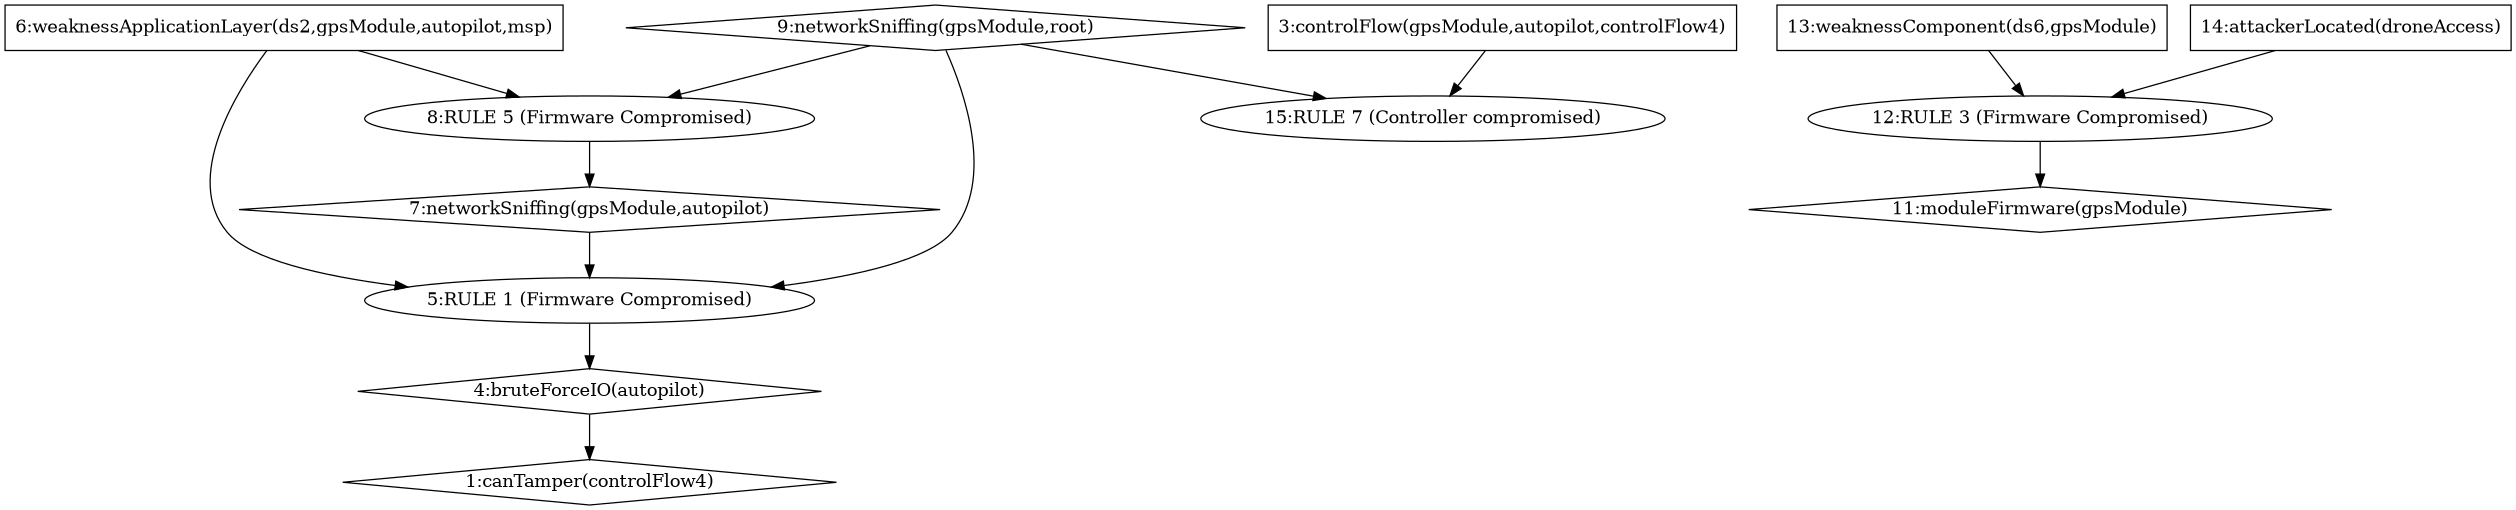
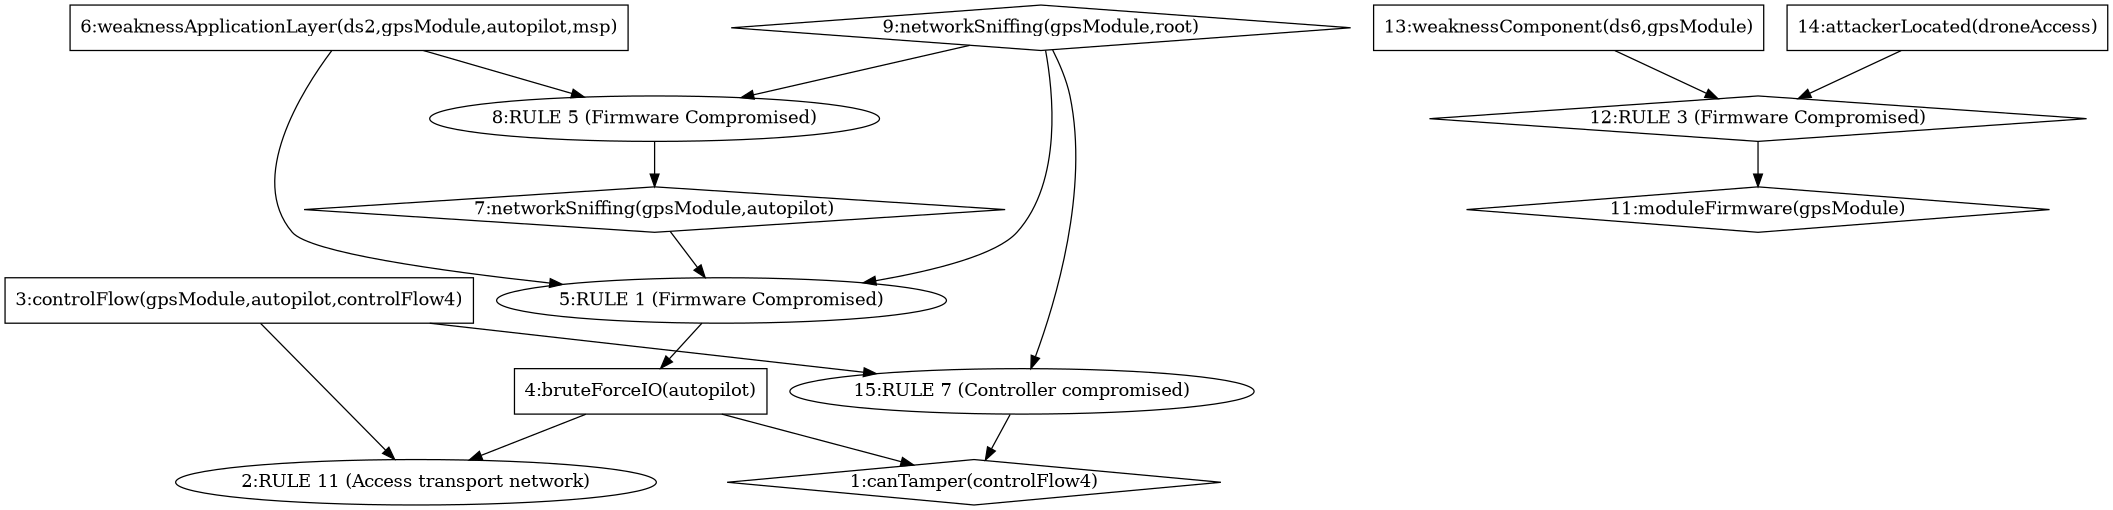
node "12:RULE 3 (Firmware Compromised)": shape ellipse -> diamond
node "4:bruteForceIO(autopilot)": shape diamond -> box
edge "15:RULE 7 (Controller compromised)" -> "1:canTamper(controlFlow4)": added
node "2:RULE 11 (Access transport network)": added
